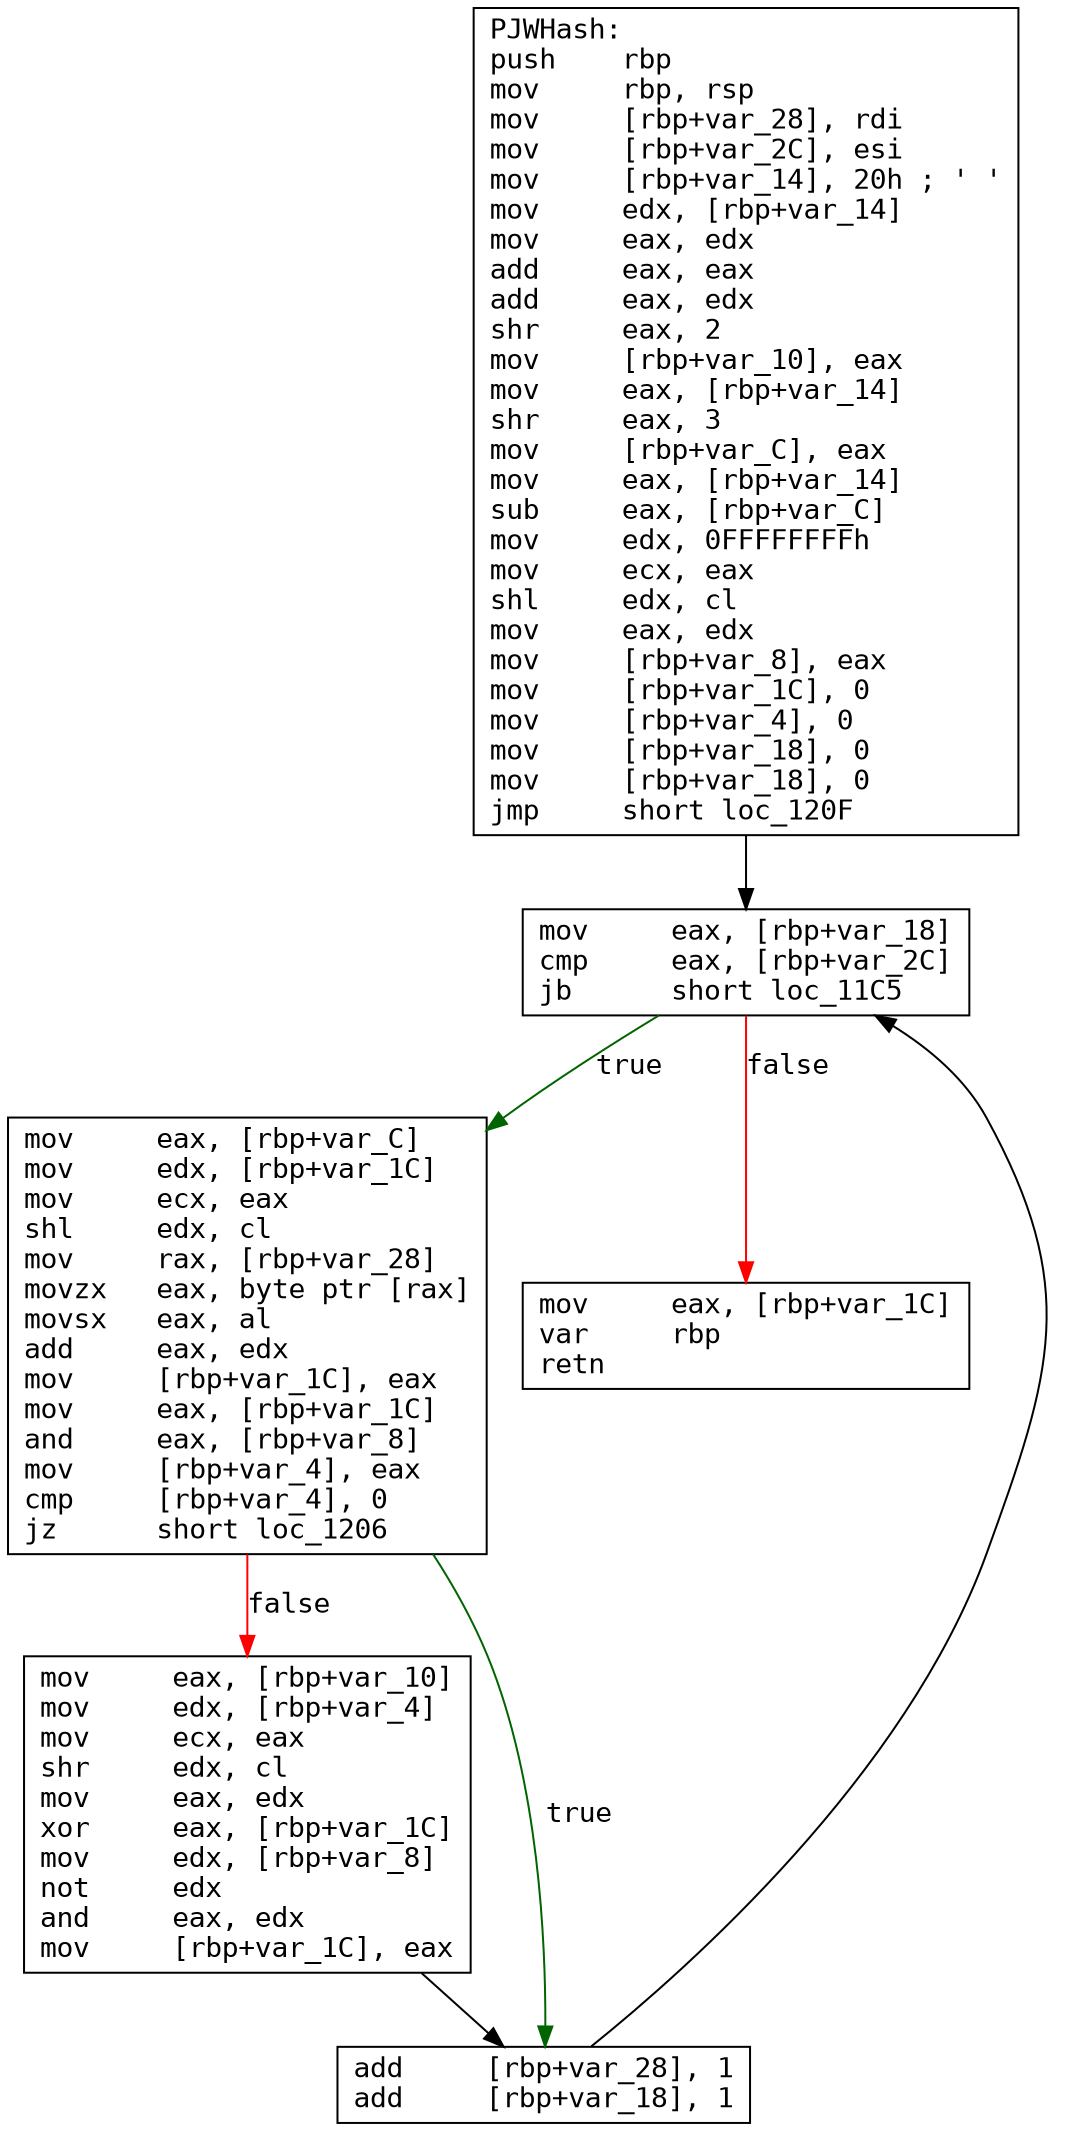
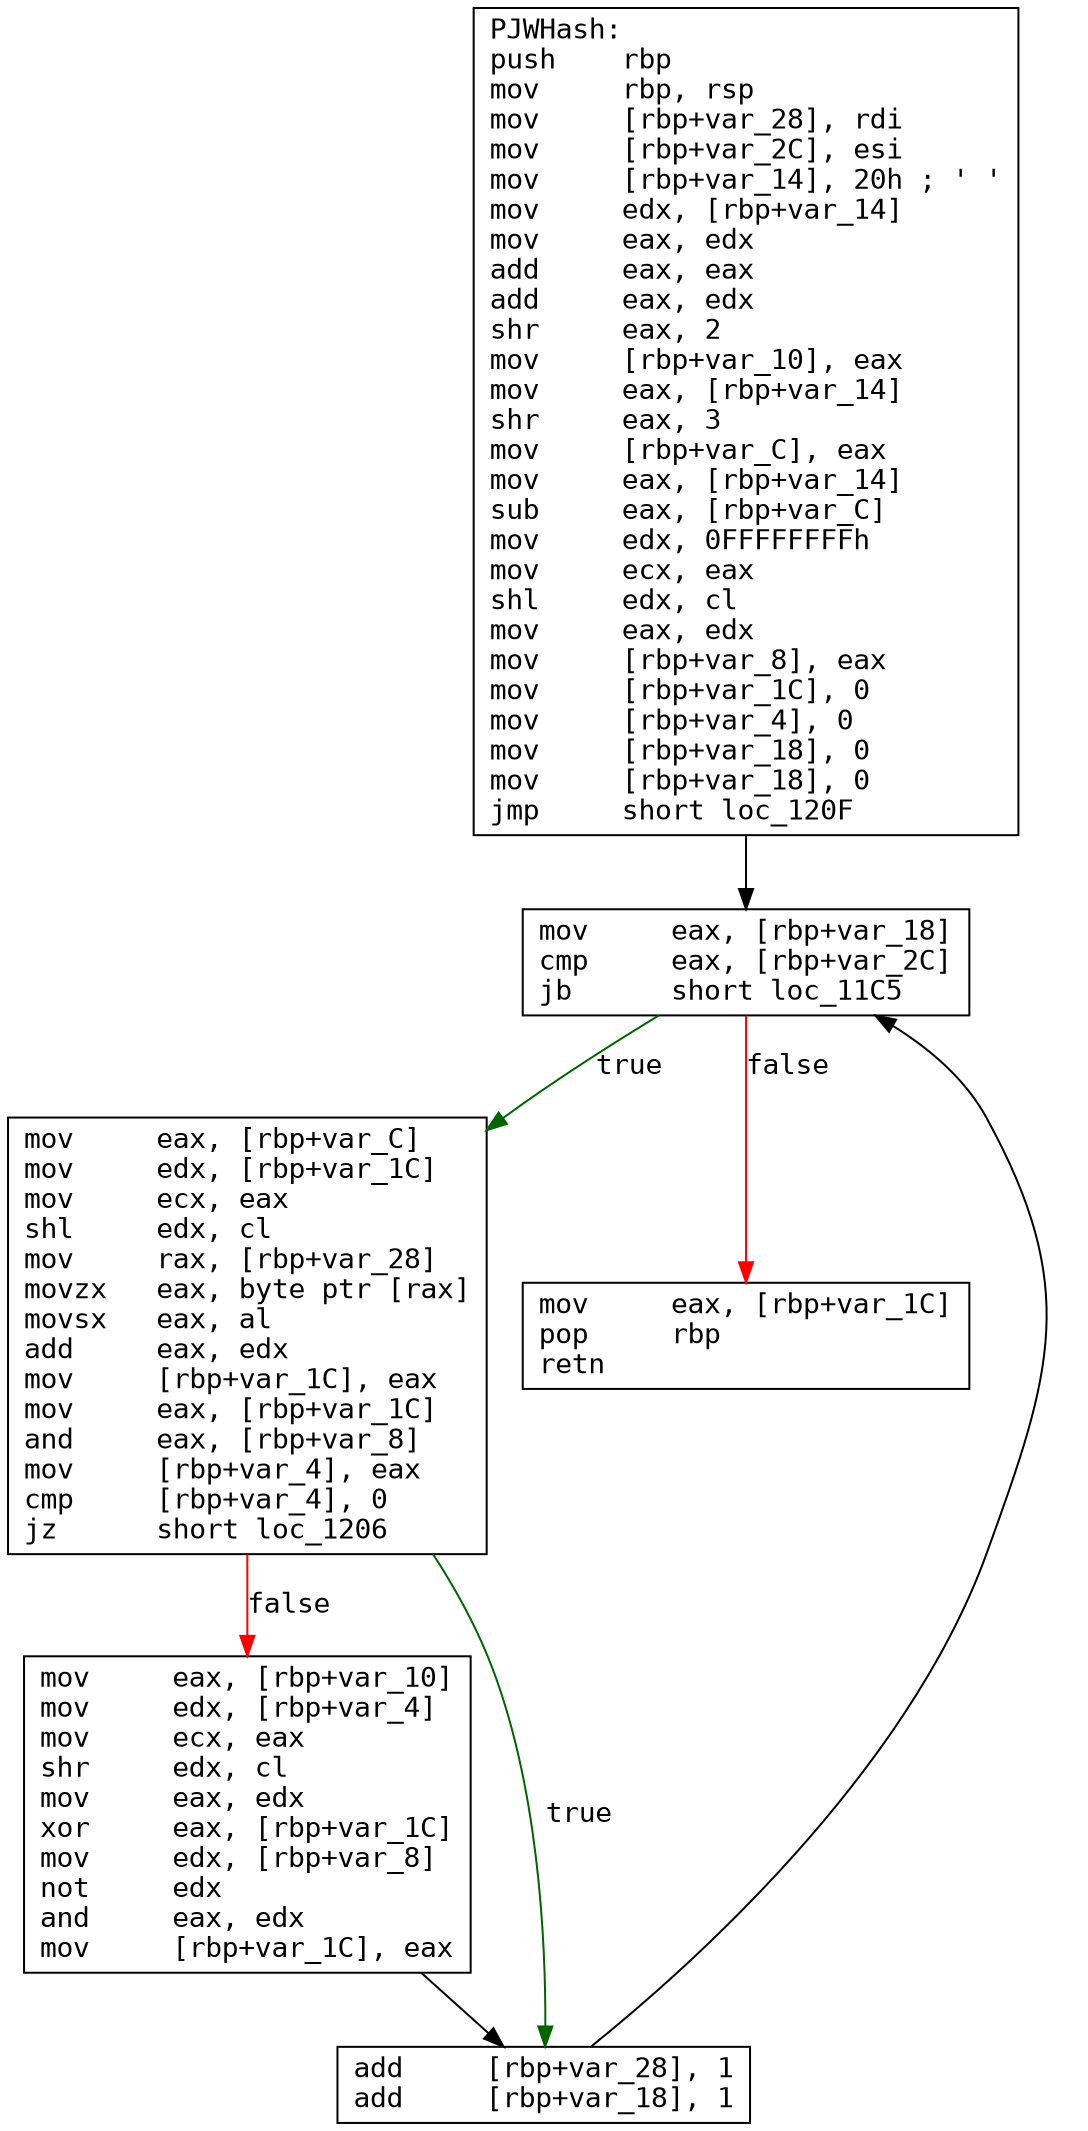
node "mov     eax, [rbp+var_1C] var     rbp retn": label "mov     eax, [rbp+var_1C] var     rbp retn" -> "mov     eax, [rbp+var_1C] pop     rbp retn"
